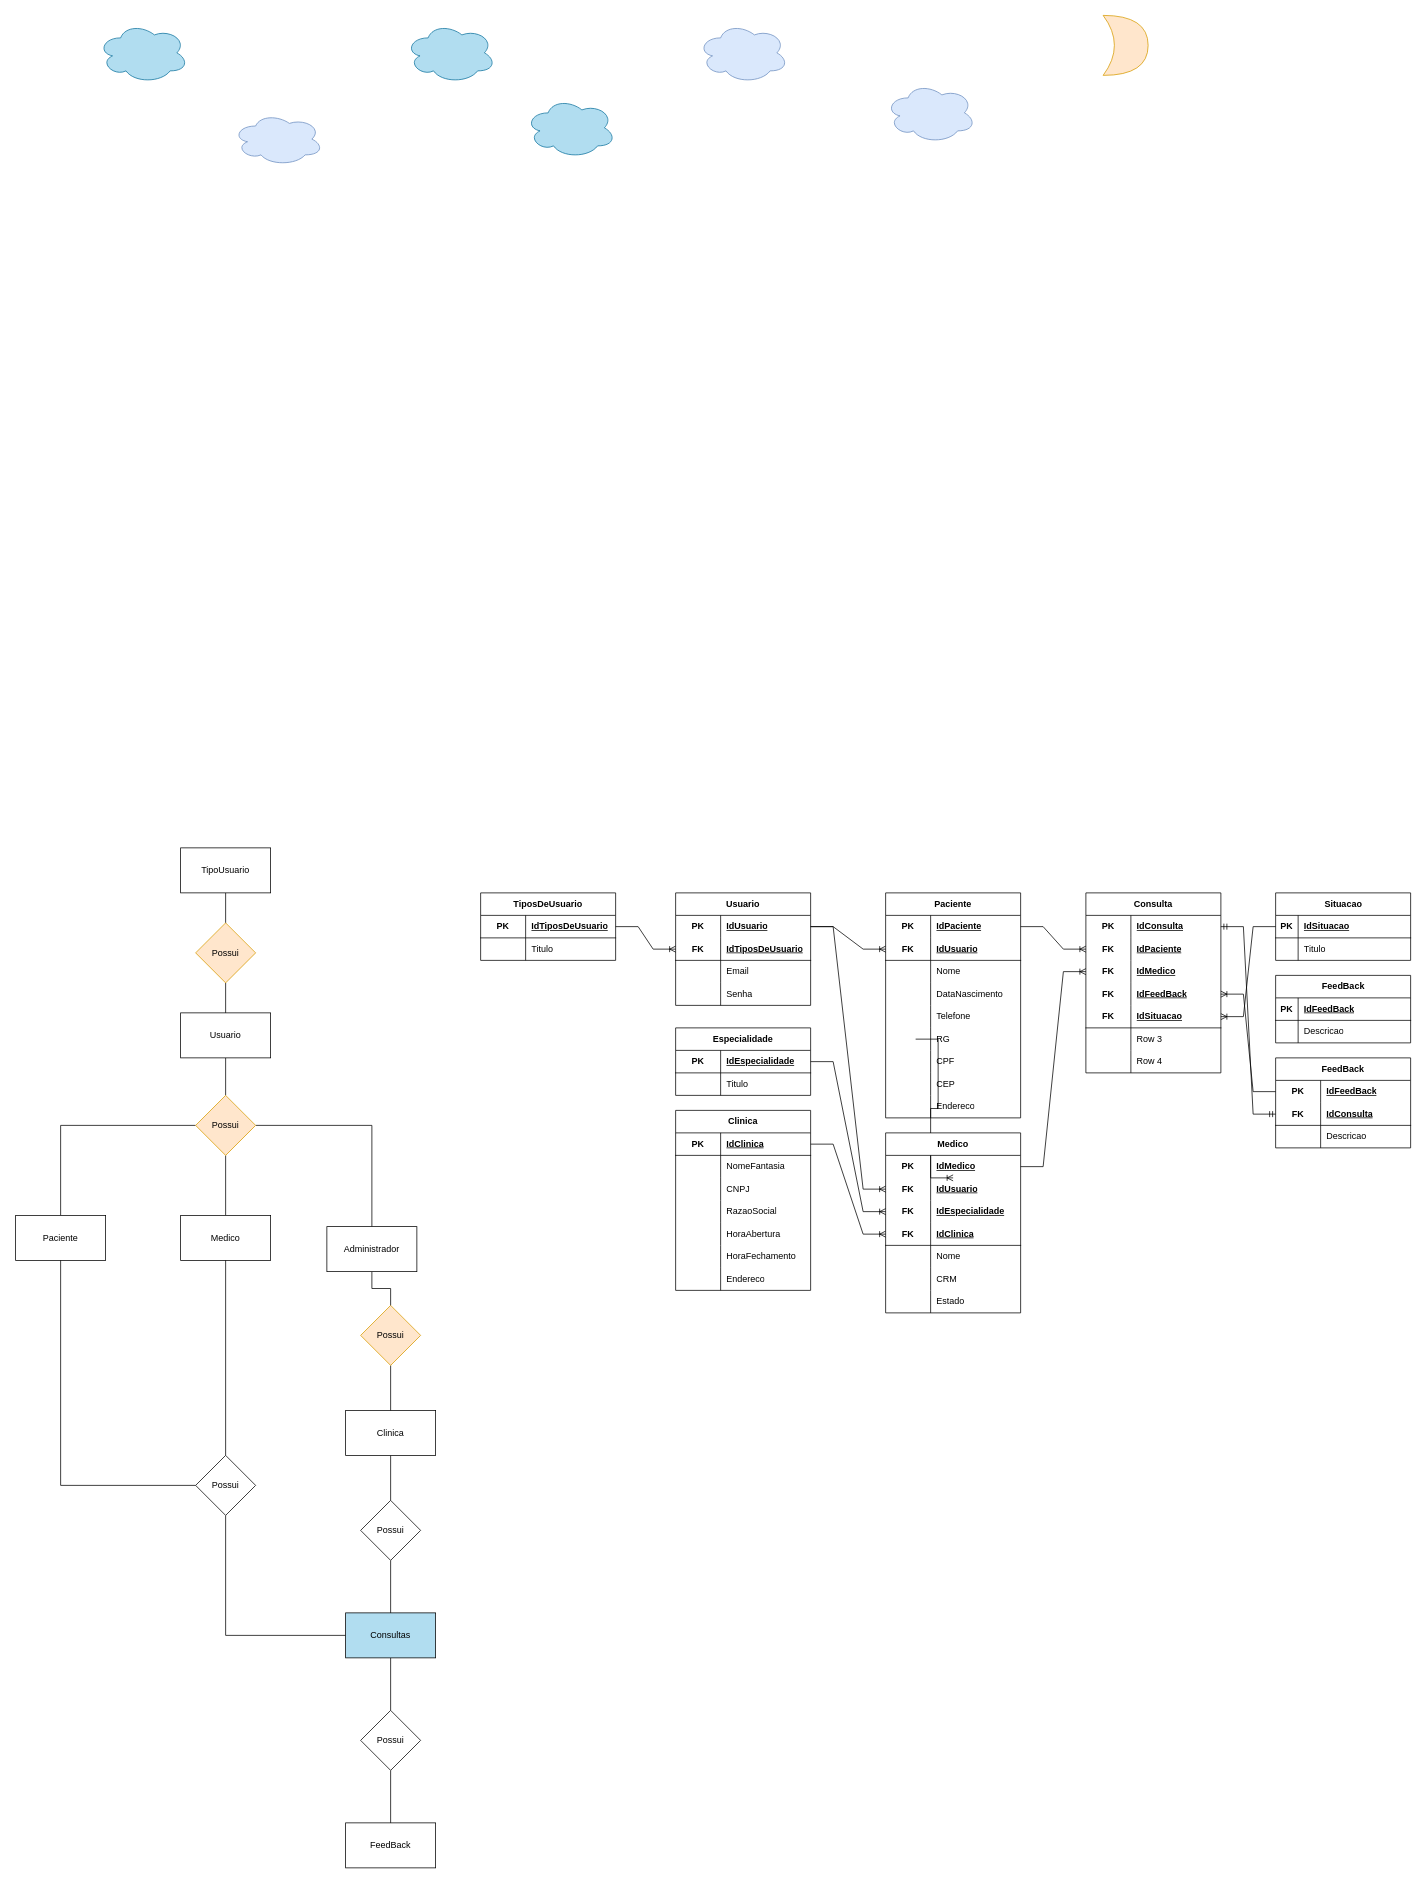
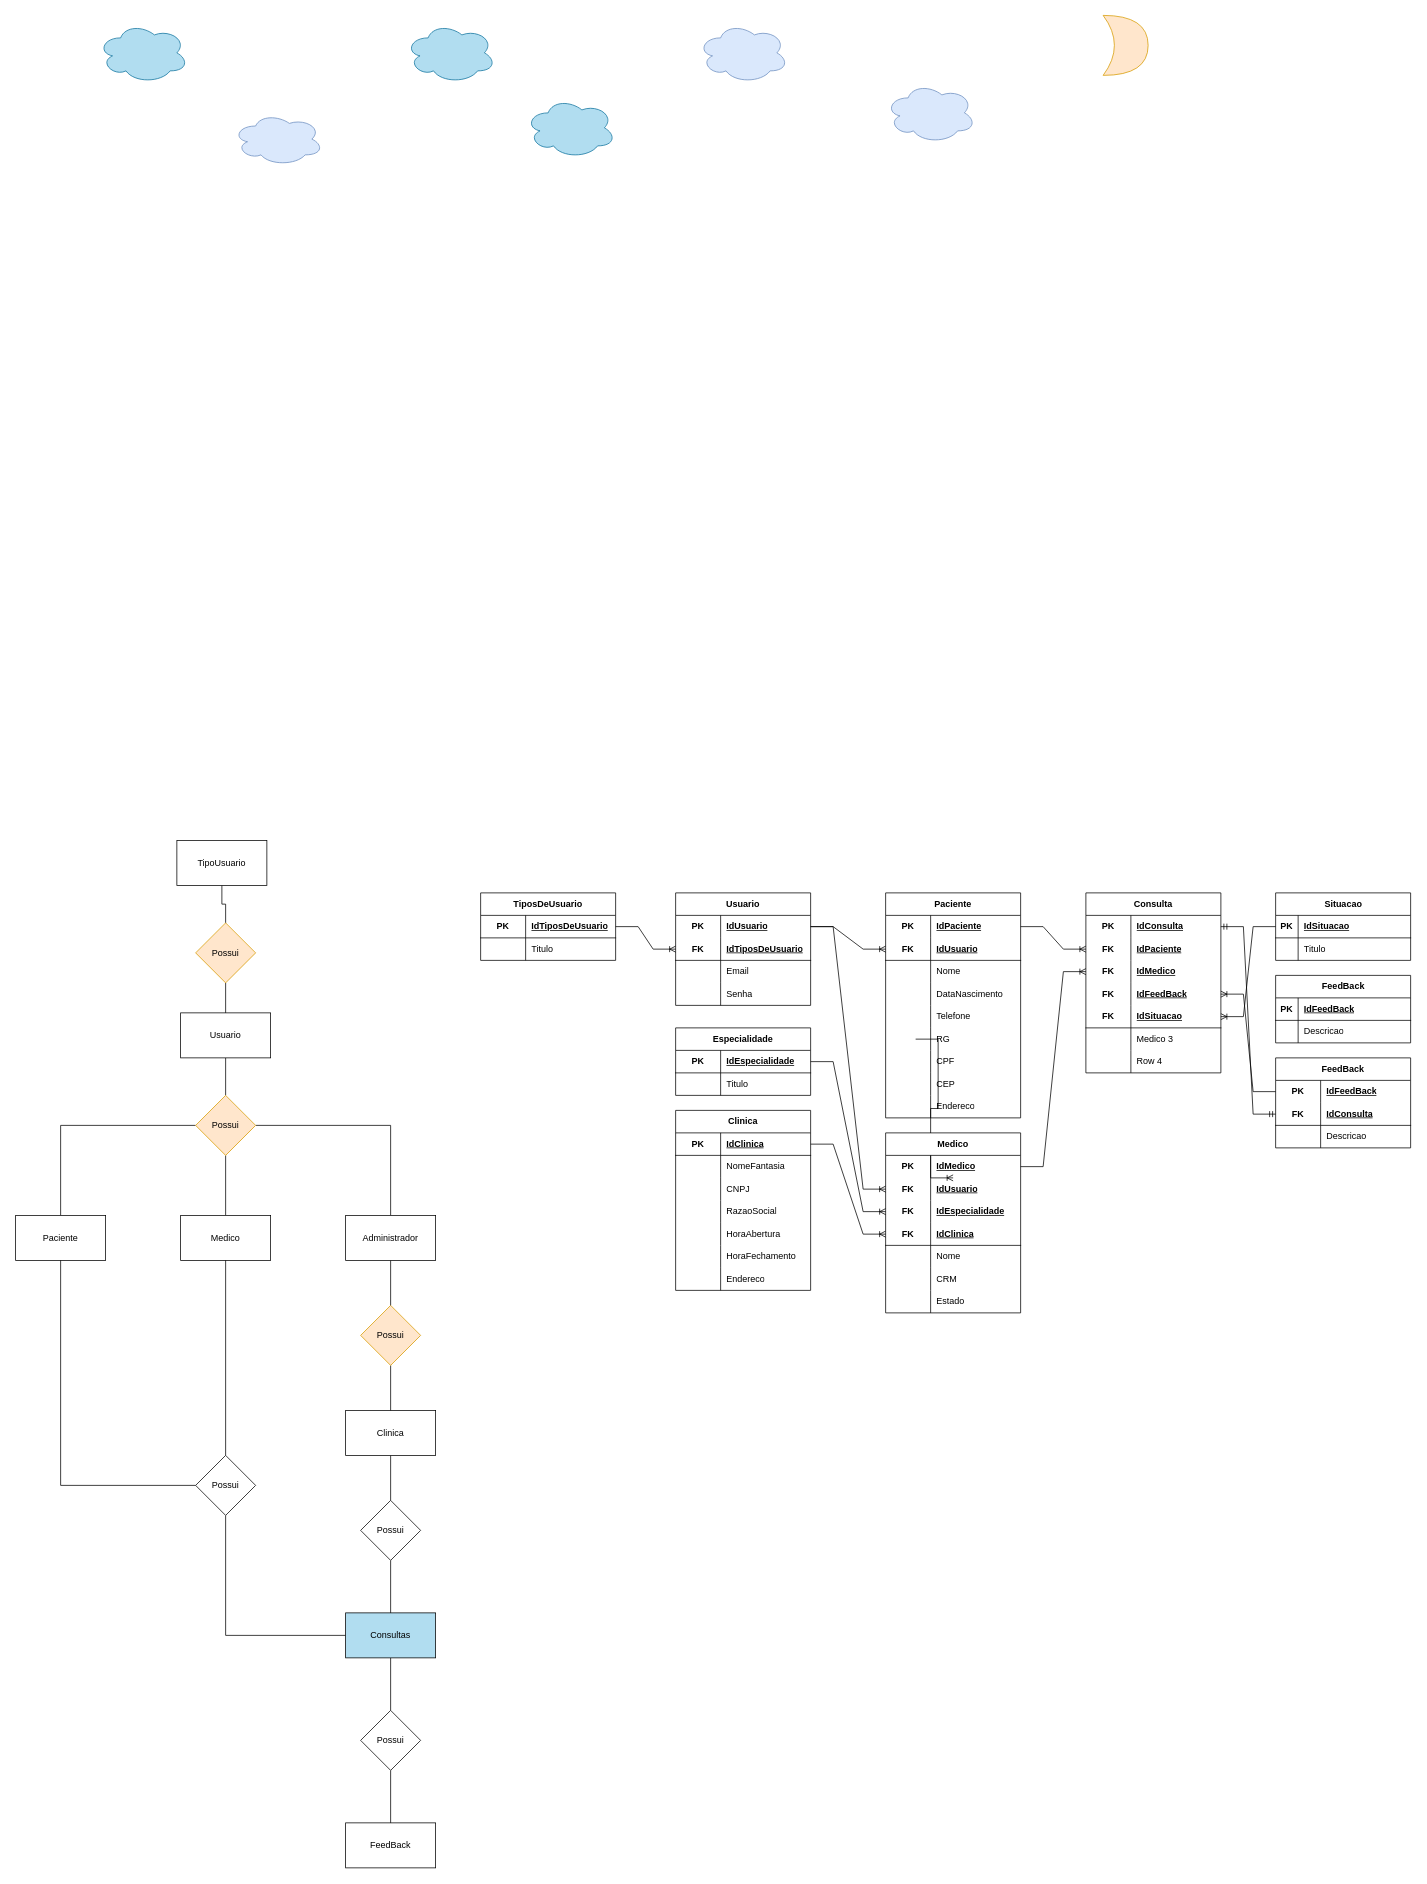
node "TipoUsuario": moved (225, 870) -> (222, 863)
node "Row 3": label "Row 3" -> "Medico 3"
node "Administrador": moved (372, 1249) -> (390, 1238)
